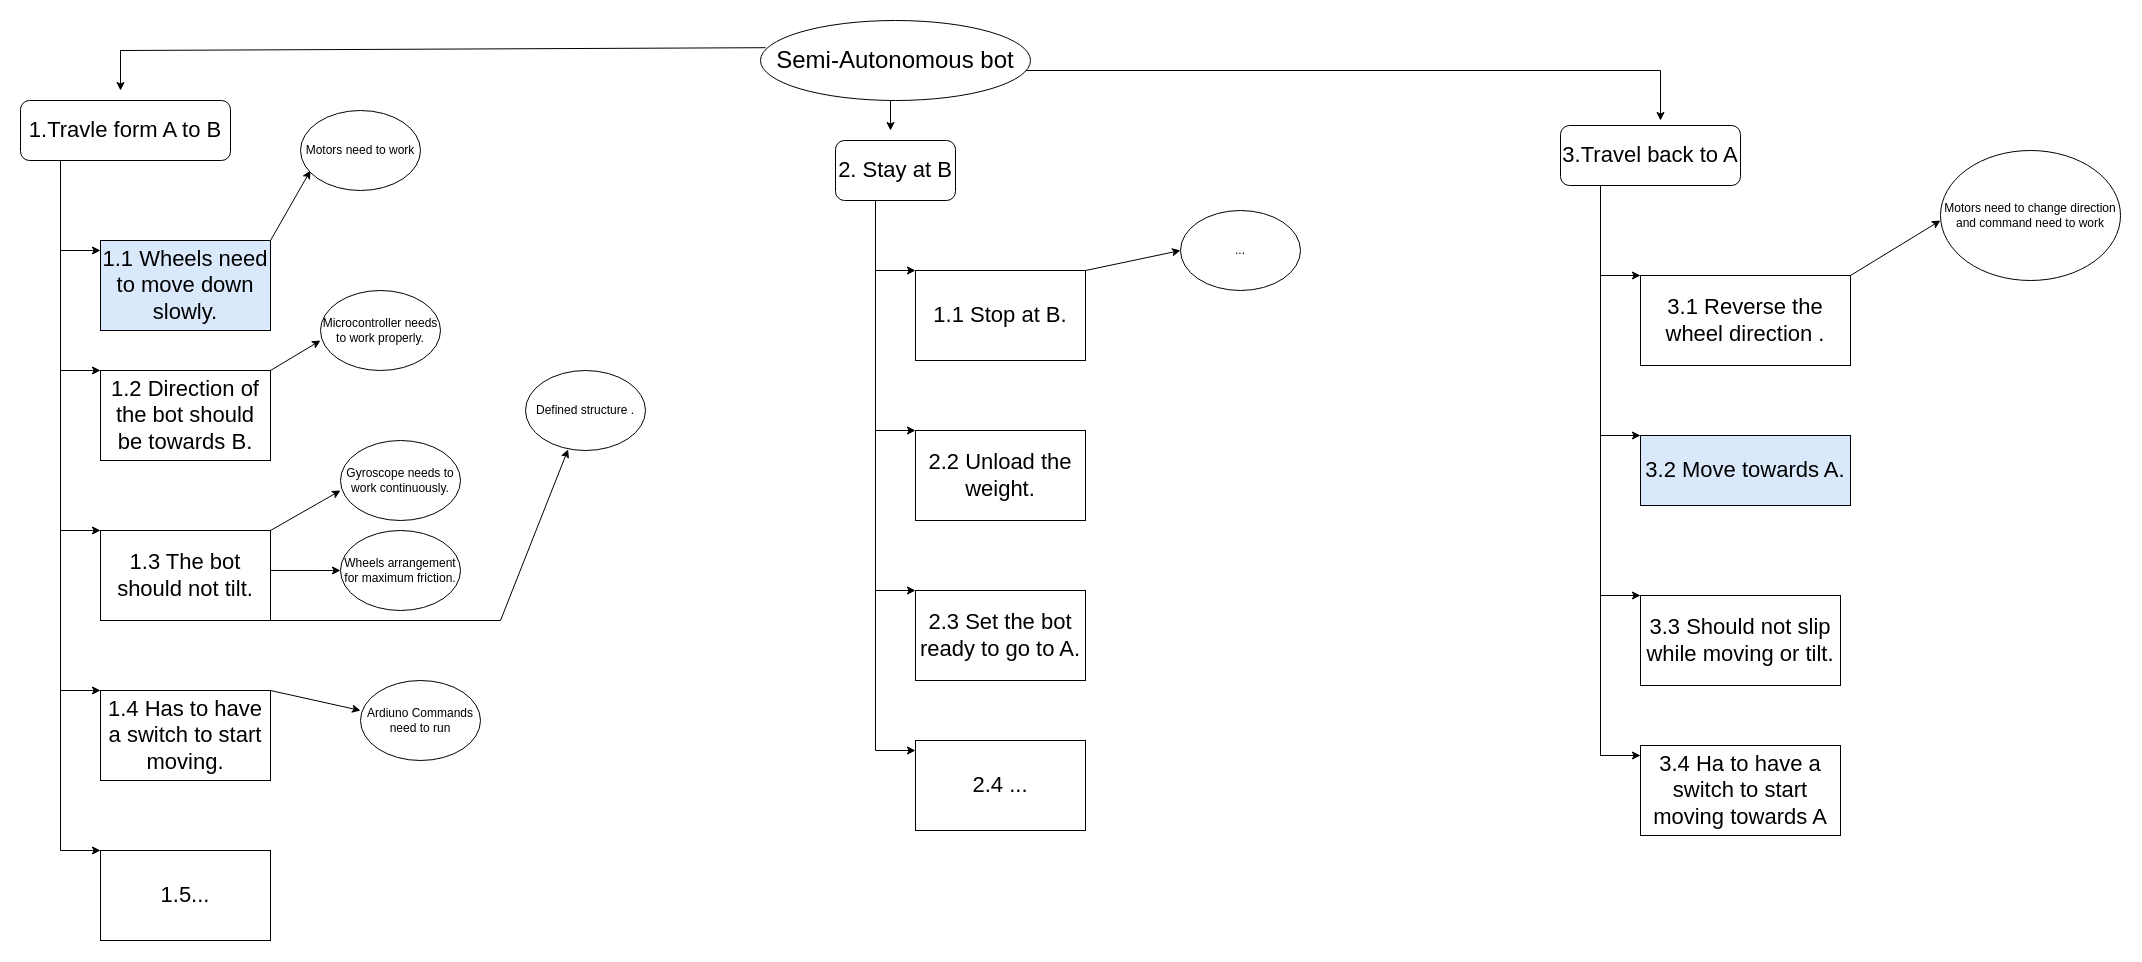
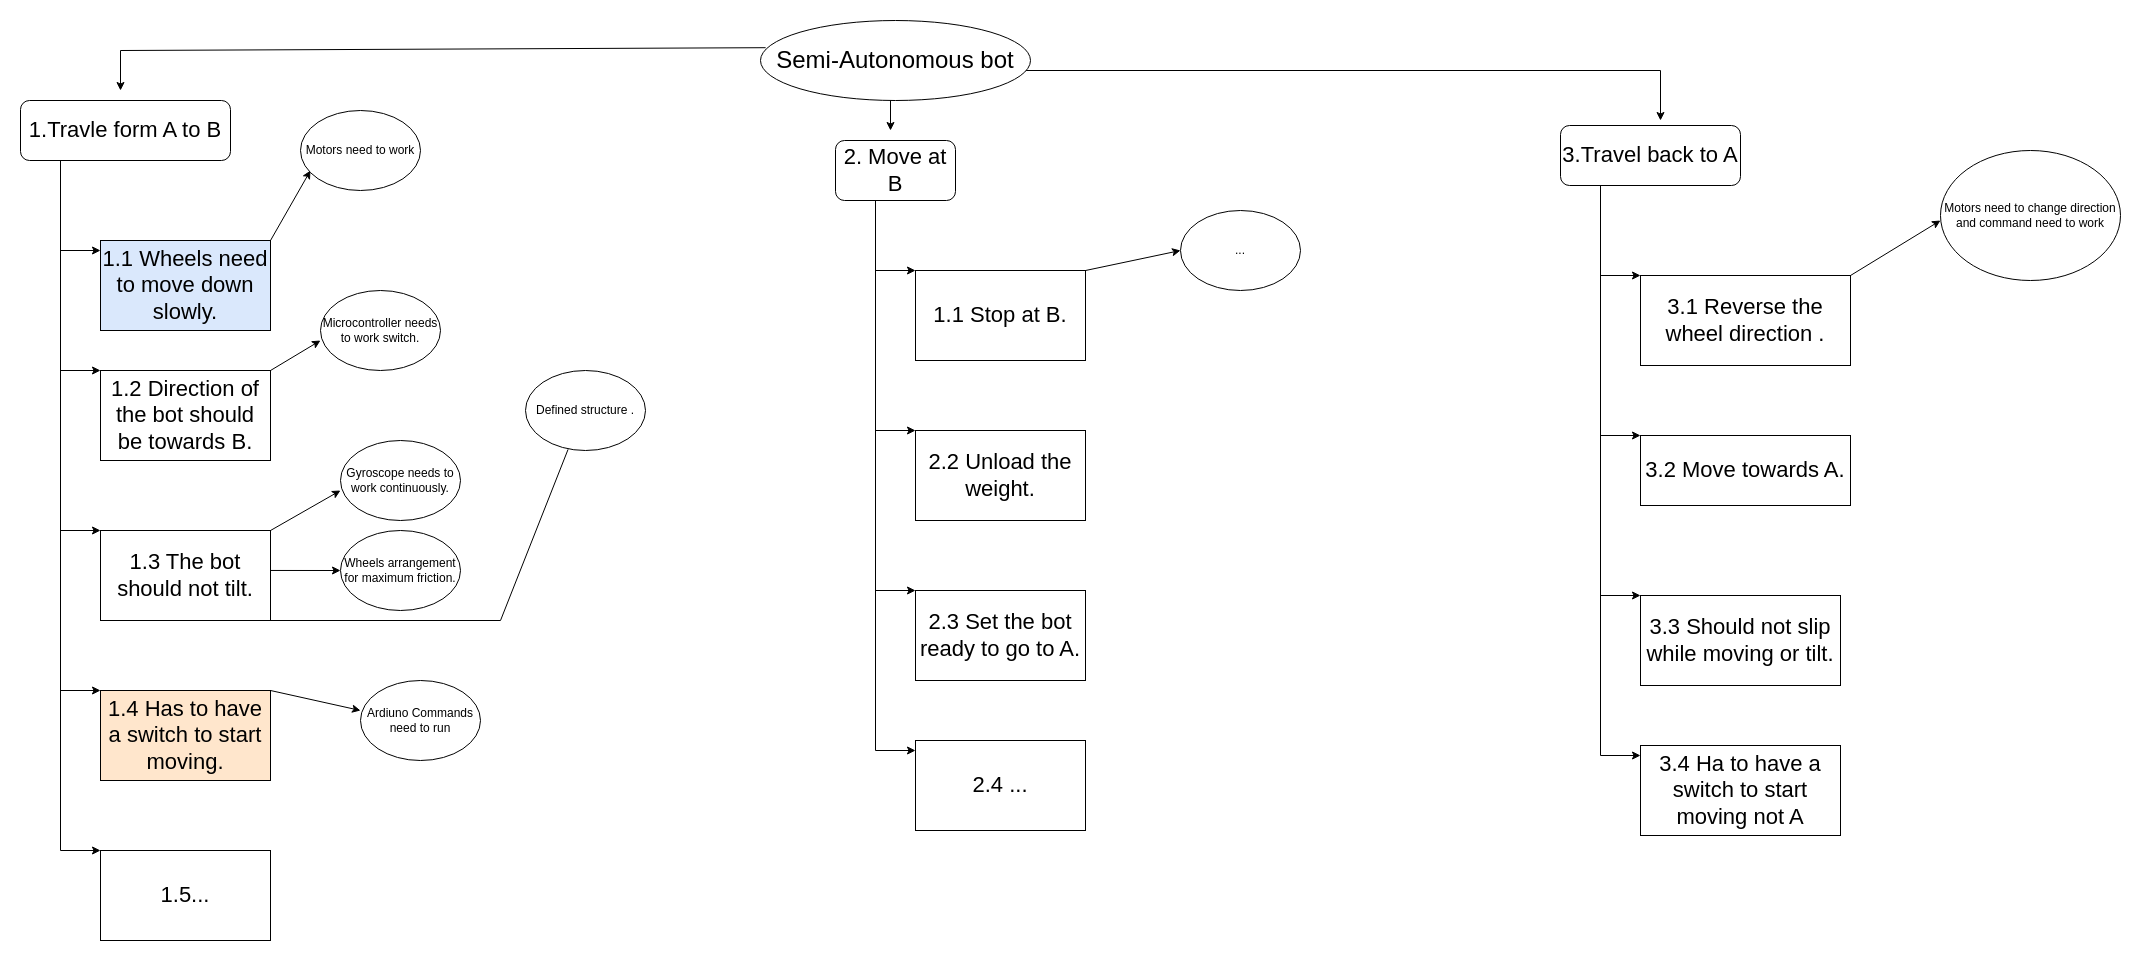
node "2. Stay at B": label "2. Stay at B" -> "2. Move at B"
node "Microcontroller needs to work properly.": label "Microcontroller needs to work properly." -> "Microcontroller needs to work switch."
edge "1.3 The bot should not tilt." -> "Defined structure .": arrowhead classic -> none
node "3.2 Move towards A.": fillcolor #dae8fc -> #ffffff
node "1.4 Has to have a switch to start moving.": fillcolor #ffffff -> #ffe6cc
node "3.4 Ha to have a switch to start moving towards A": label "3.4 Ha to have a switch to start moving towards A" -> "3.4 Ha to have a switch to start moving not A"
